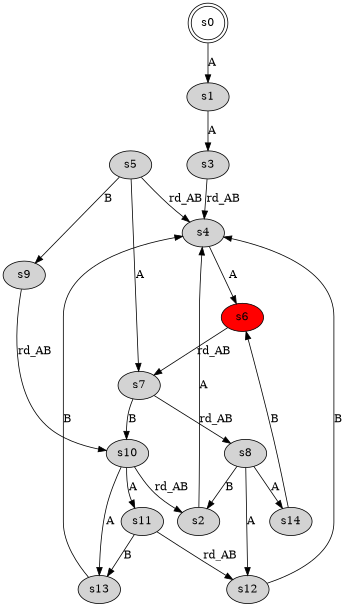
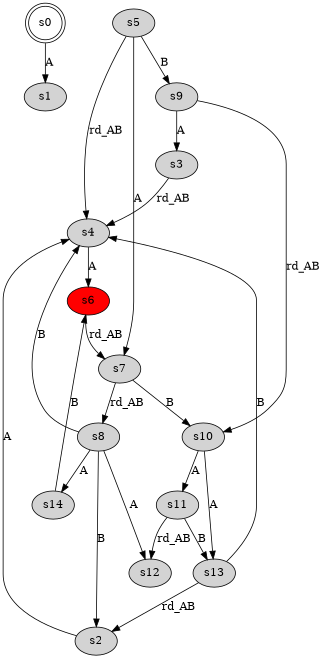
edge "s1" -> "s3": now "s9" -> "s3"
edge "s12" -> "s4": now "s8" -> "s4"
edge "s10" -> "s2": now "s13" -> "s2"
